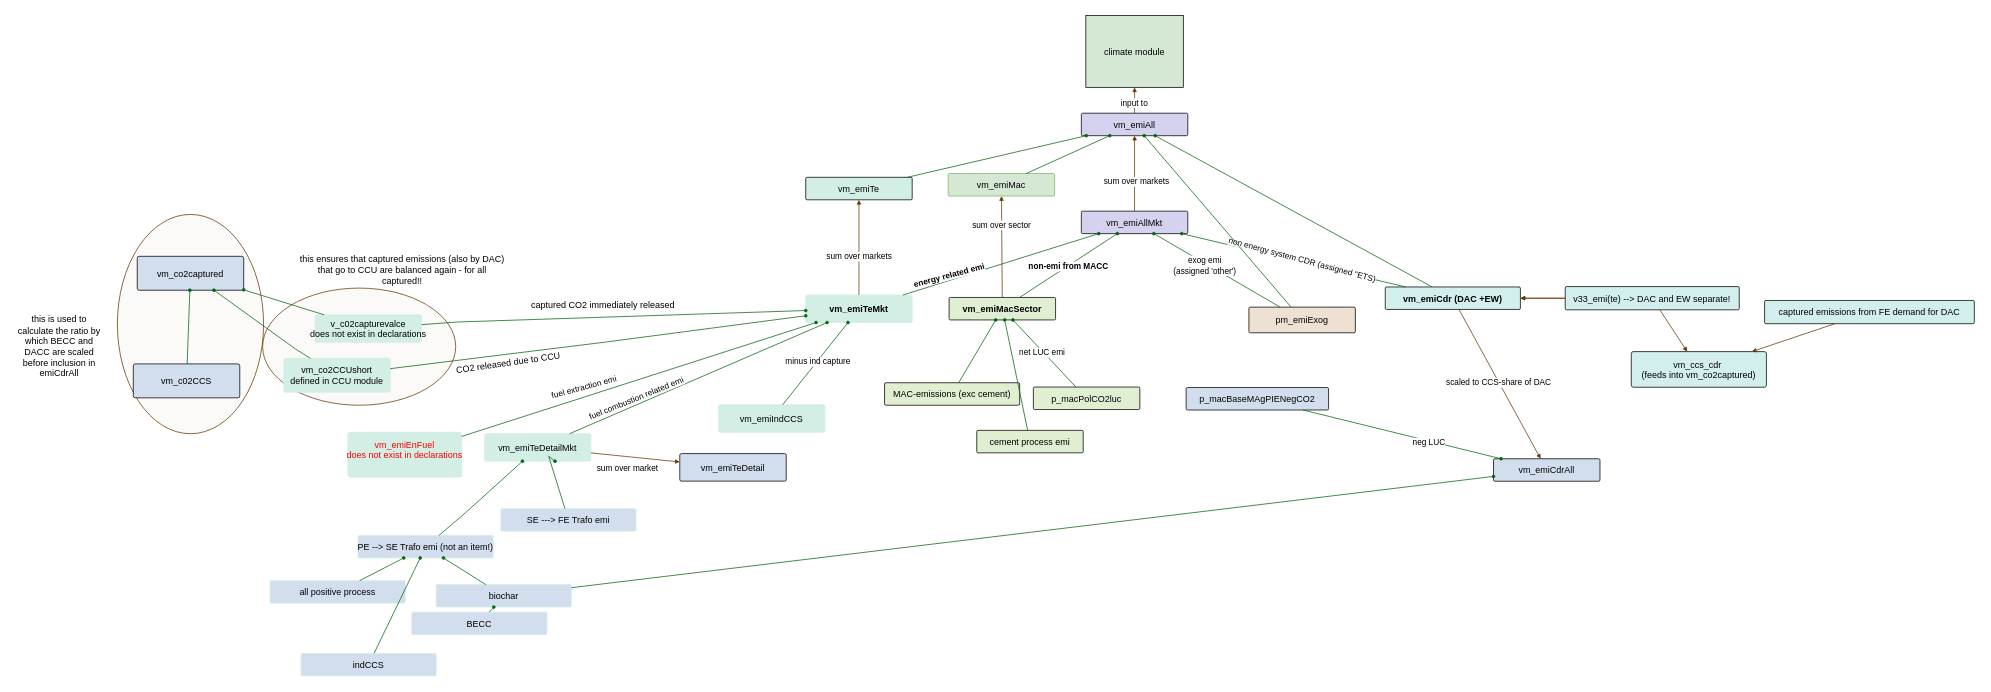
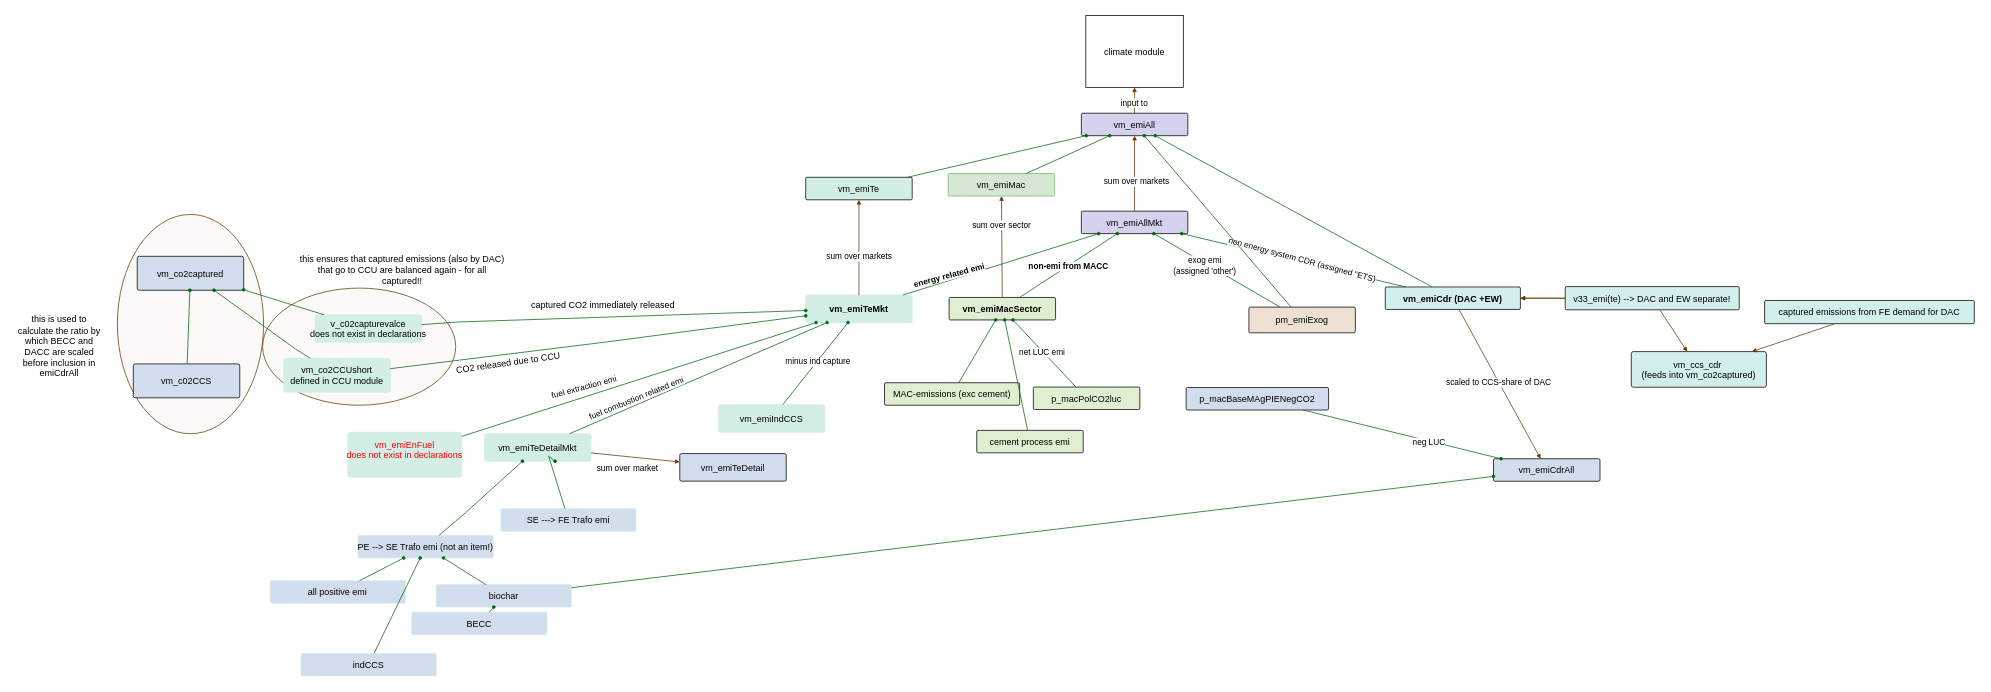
node "climate module": fillcolor #d5e8d4 -> #ffffff
node "all positive process": label "all positive process" -> "all positive emi"
